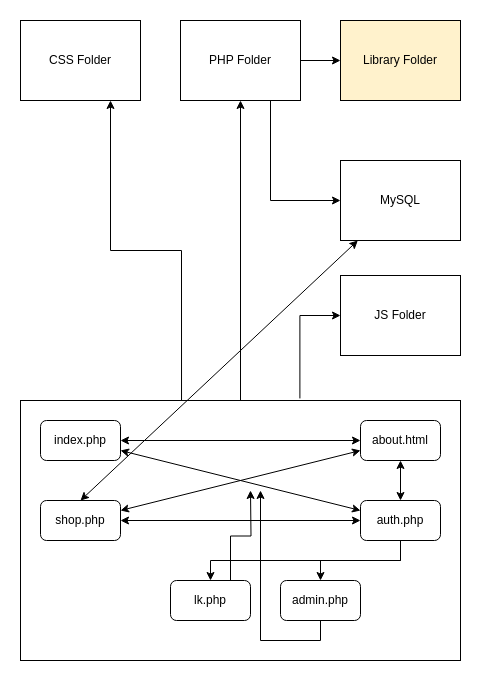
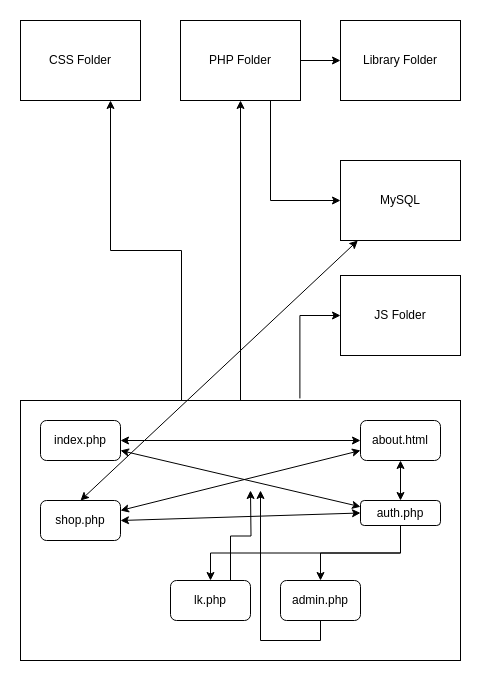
node "Library Folder": fillcolor #fff2cc -> #ffffff
node "auth.php": size 80x40 -> 80x25
